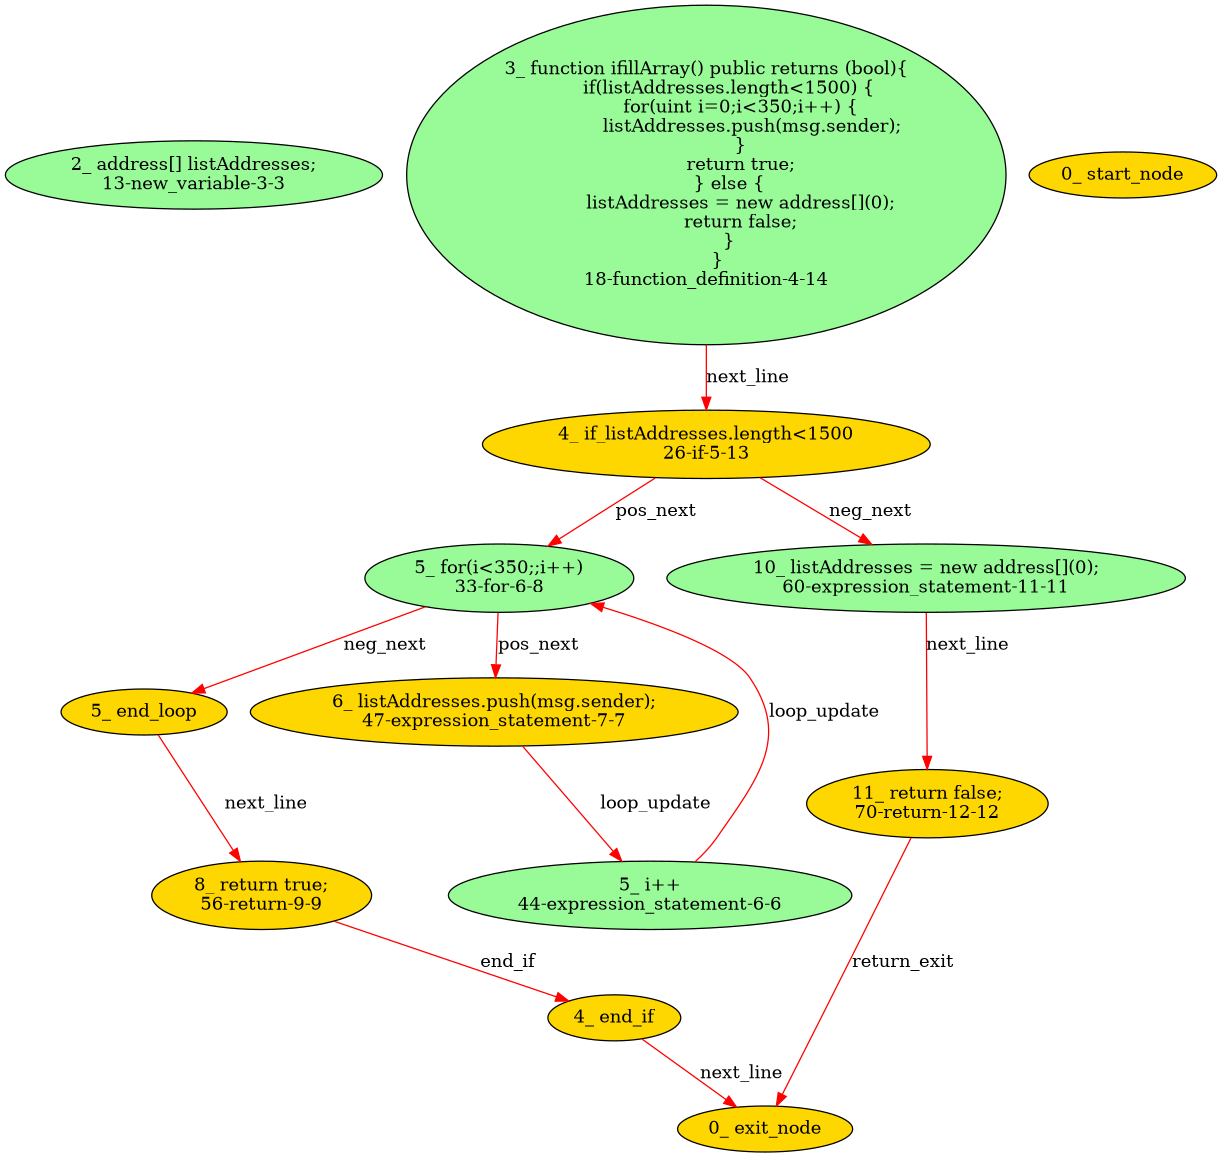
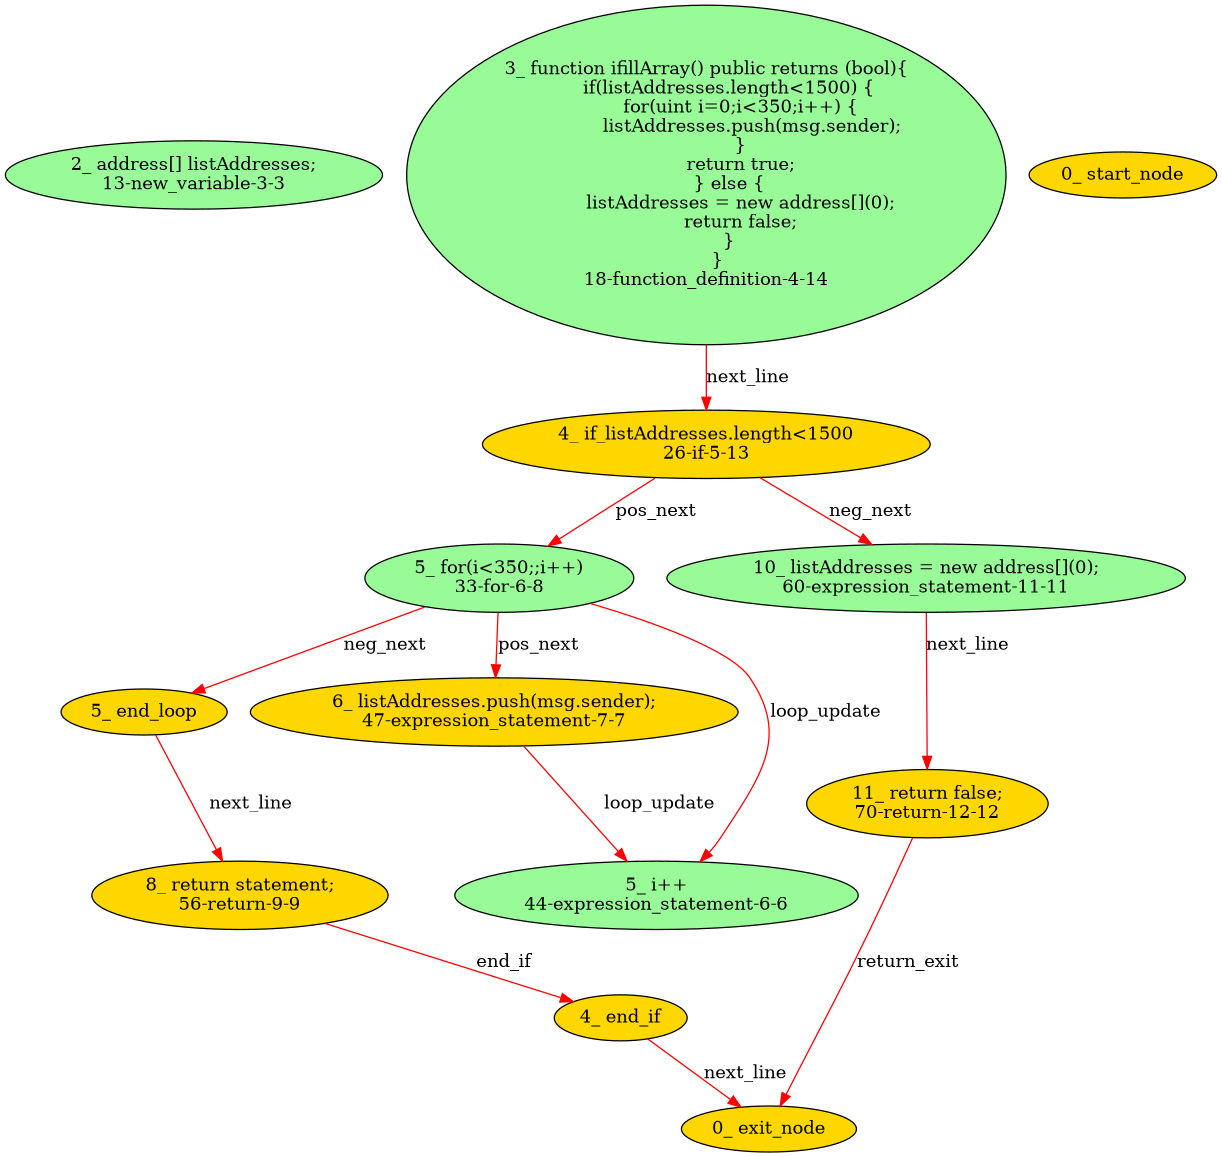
edge "5_ i++ 44-expression_statement-6-6" -> "5_ for(i<350;;i++) 33-for-6-8": reversed
node "8_ return true; 56-return-9-9": label "8_ return true; 56-return-9-9" -> "8_ return statement; 56-return-9-9"
